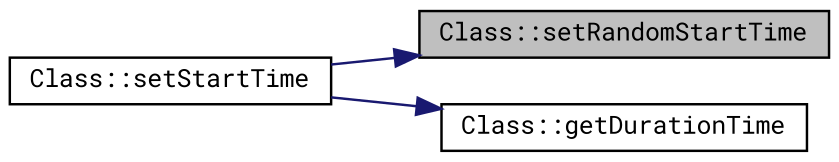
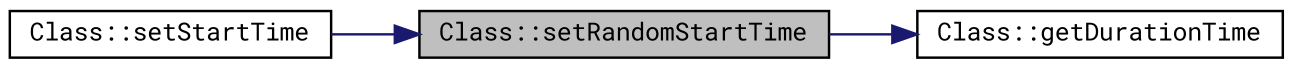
edge "Class::setStartTime" -> "Class::getDurationTime": now "Class::setRandomStartTime" -> "Class::getDurationTime"
